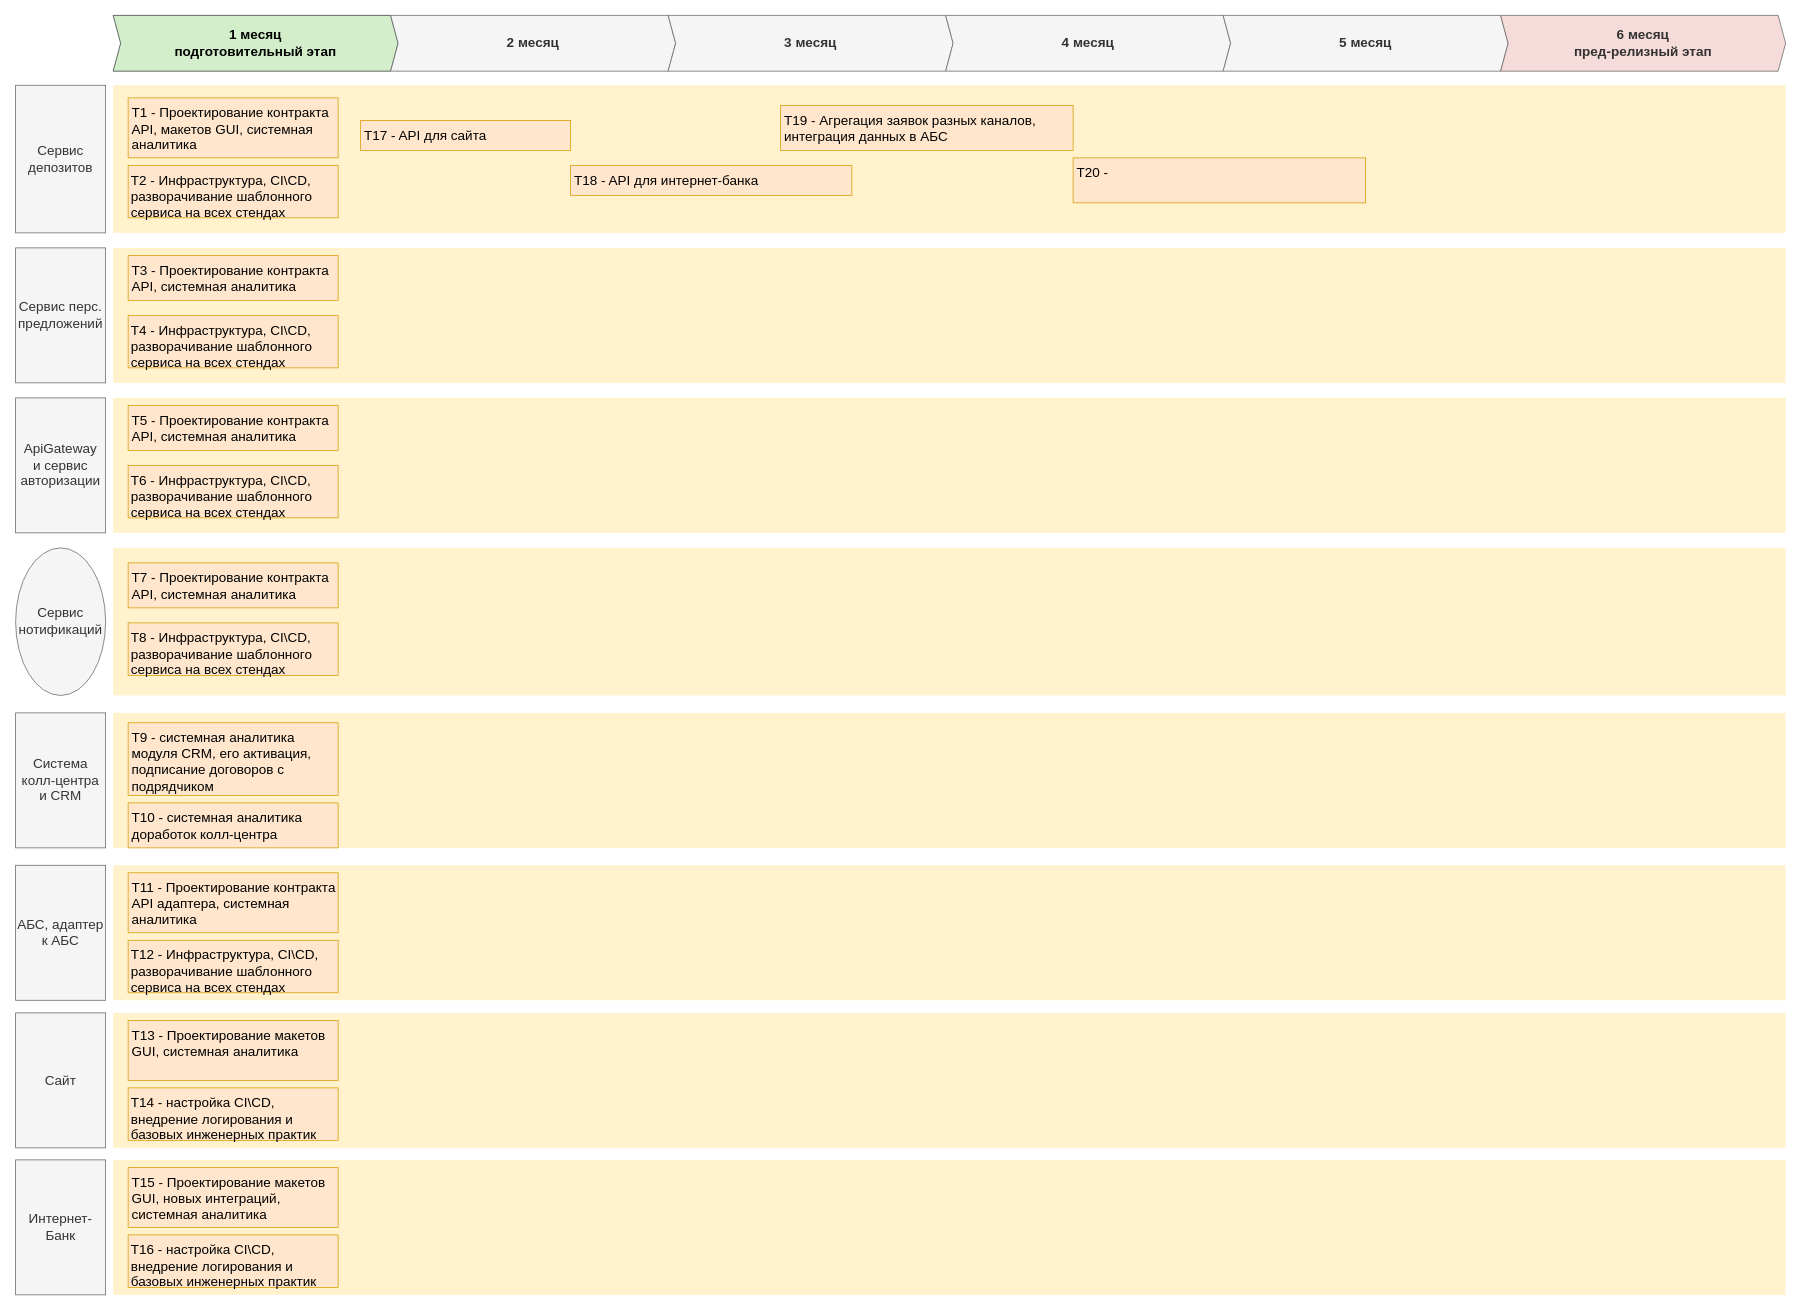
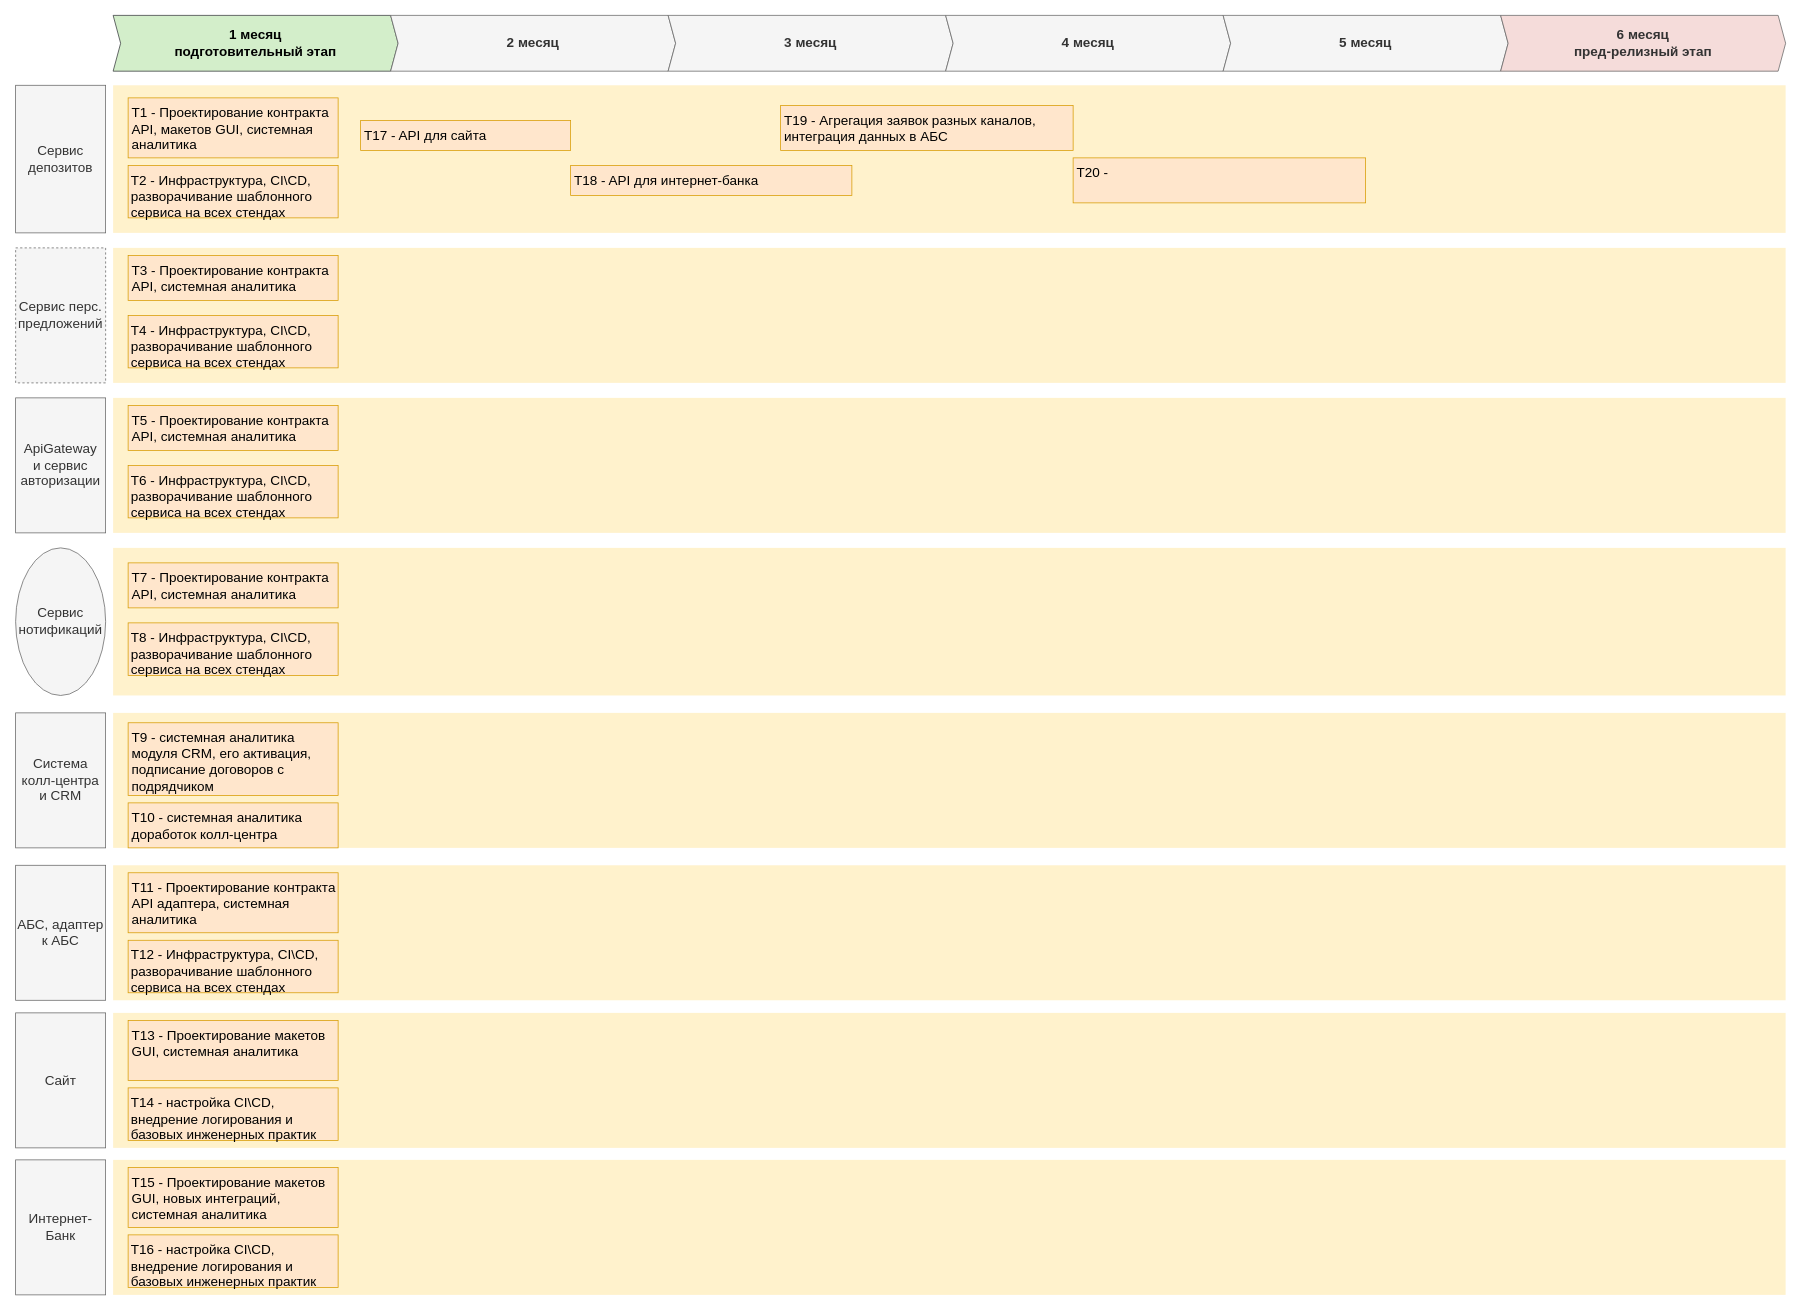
node "Сервис перс. предложений": style solid -> dashed
